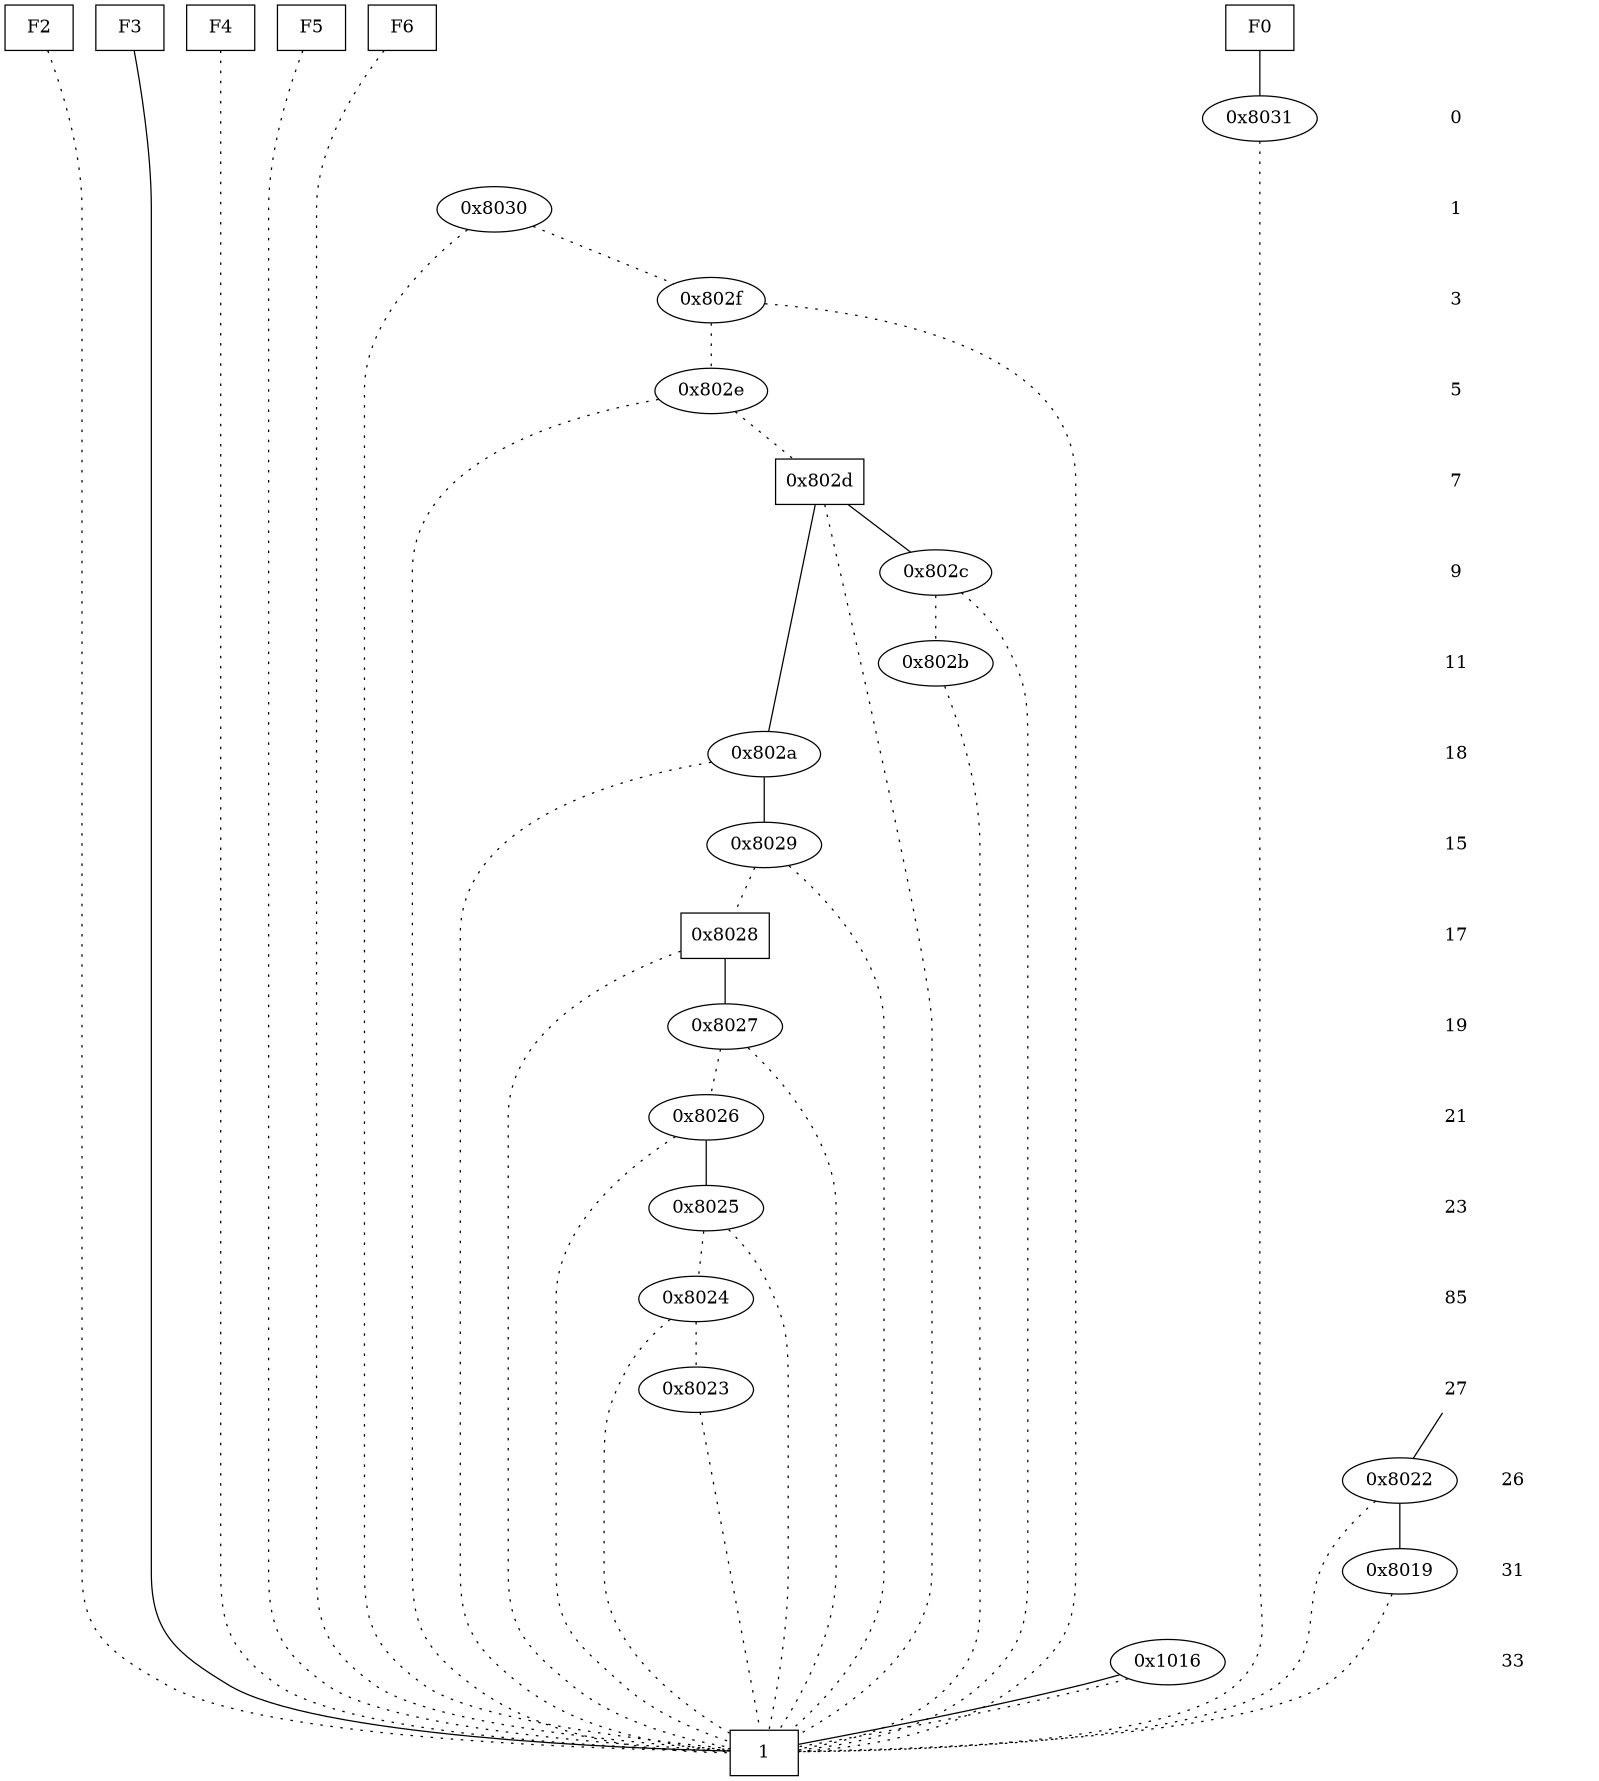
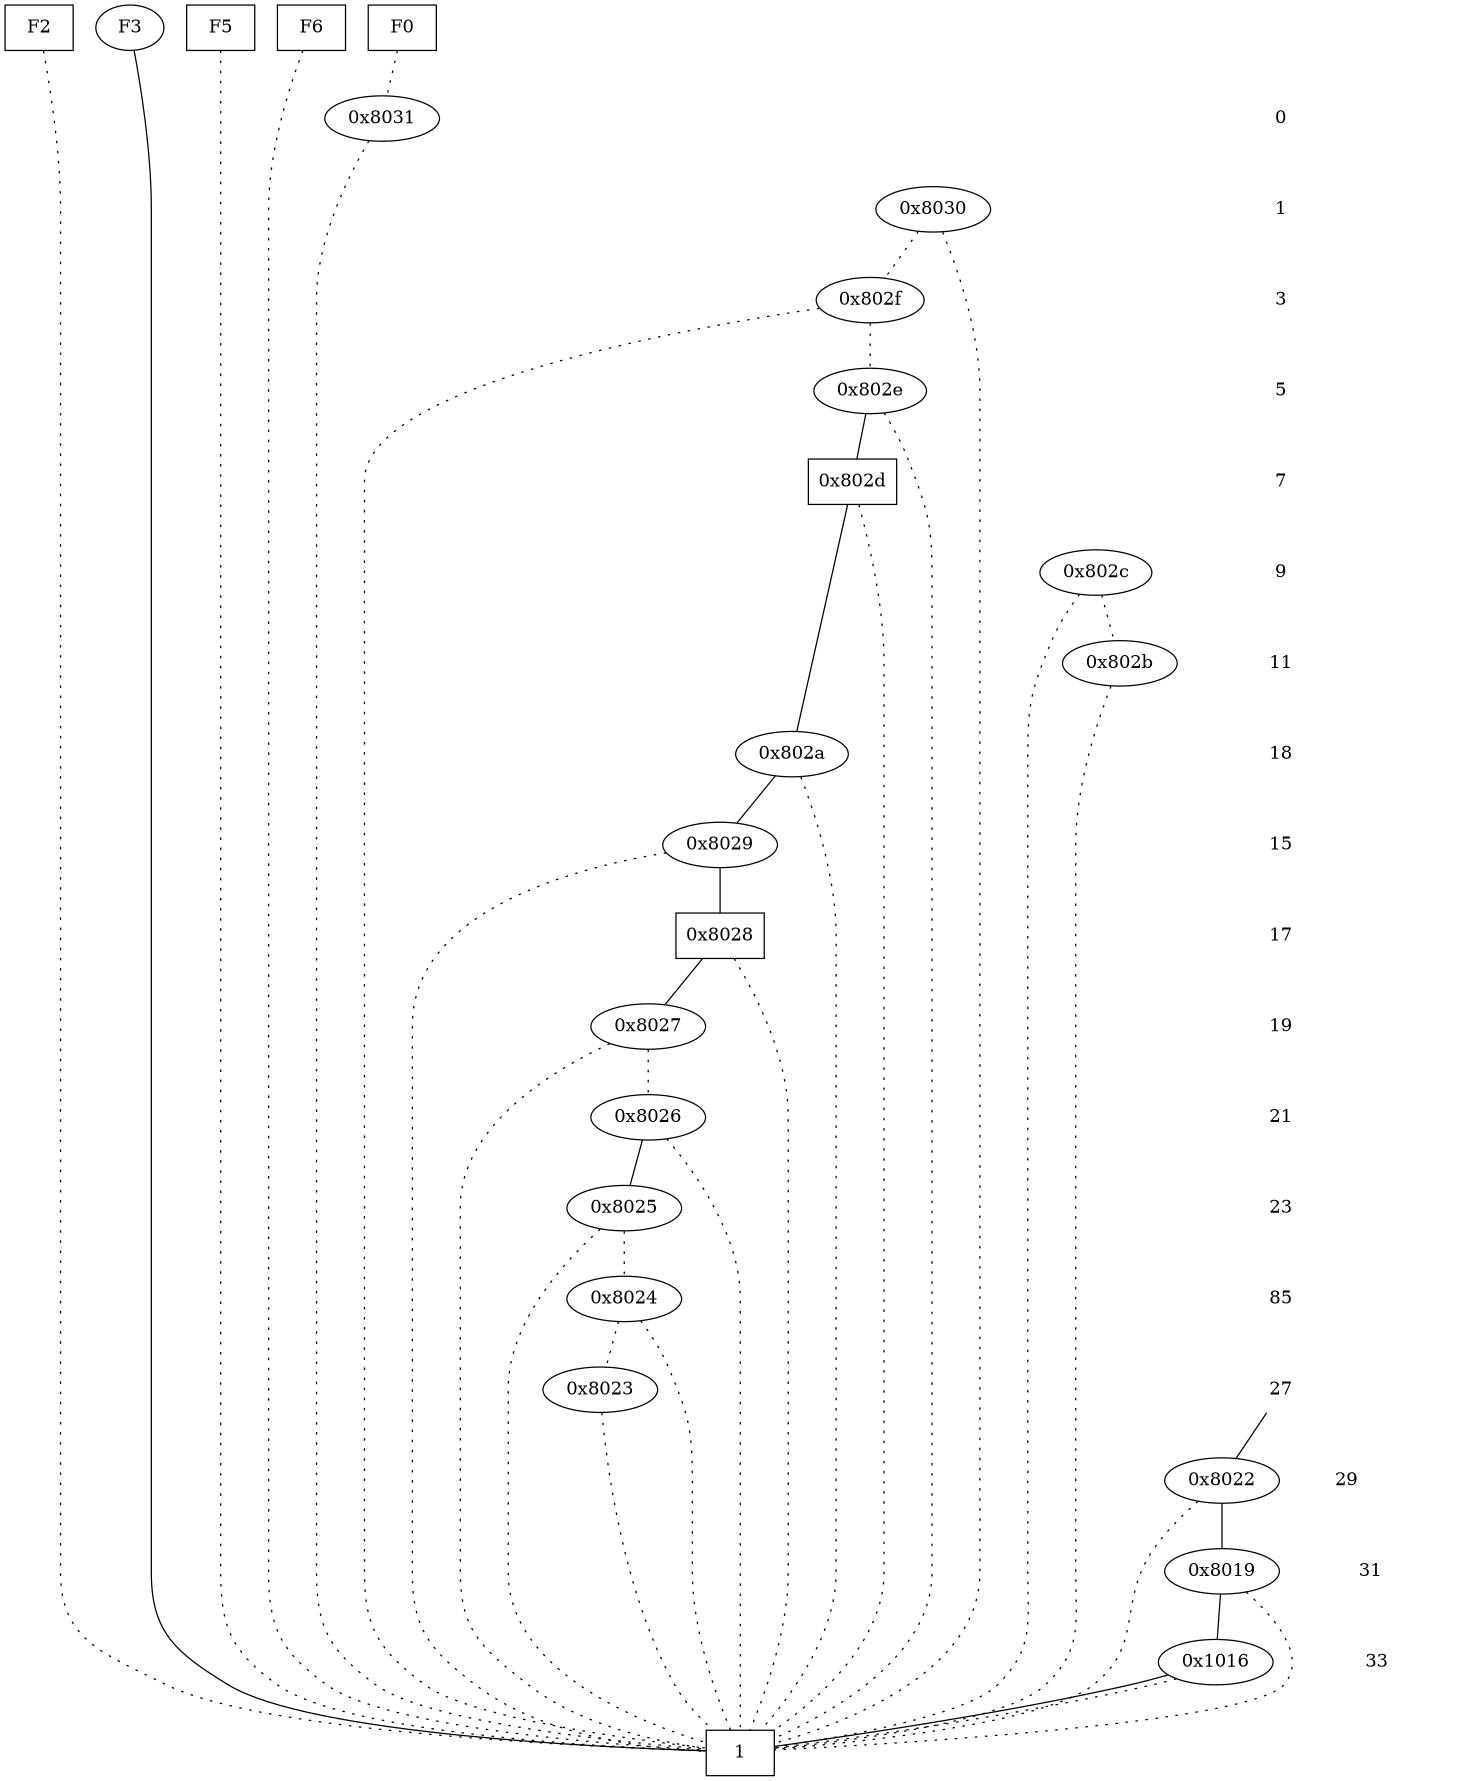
node "F3": shape box -> ellipse
node "F4": removed
edge "F0" -- "0x8031": style solid -> dotted
edge "0x802e" -- "0x802d": style dotted -> solid
edge "0x802d" -- "0x802c": removed
edge "0x8029" -- "0x8028": style dotted -> solid
node "26": label "26" -> "29"
edge "0x8019" -- "0x1016": added
